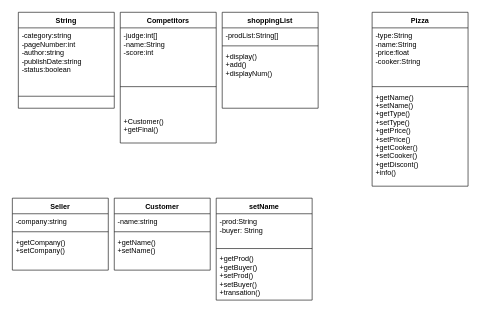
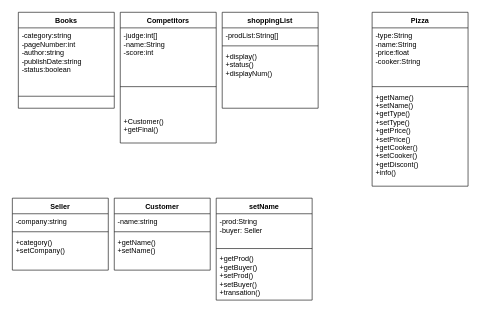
node "String": label "String" -> "Books"
node "+display() +add() +displayNum()": label "+display() +add() +displayNum()" -> "+display() +status() +displayNum()"
node "-prod:String -buyer: String": label "-prod:String -buyer: String" -> "-prod:String -buyer: Seller"
node "+getCompany() +setCompany()": label "+getCompany() +setCompany()" -> "+category() +setCompany()"
